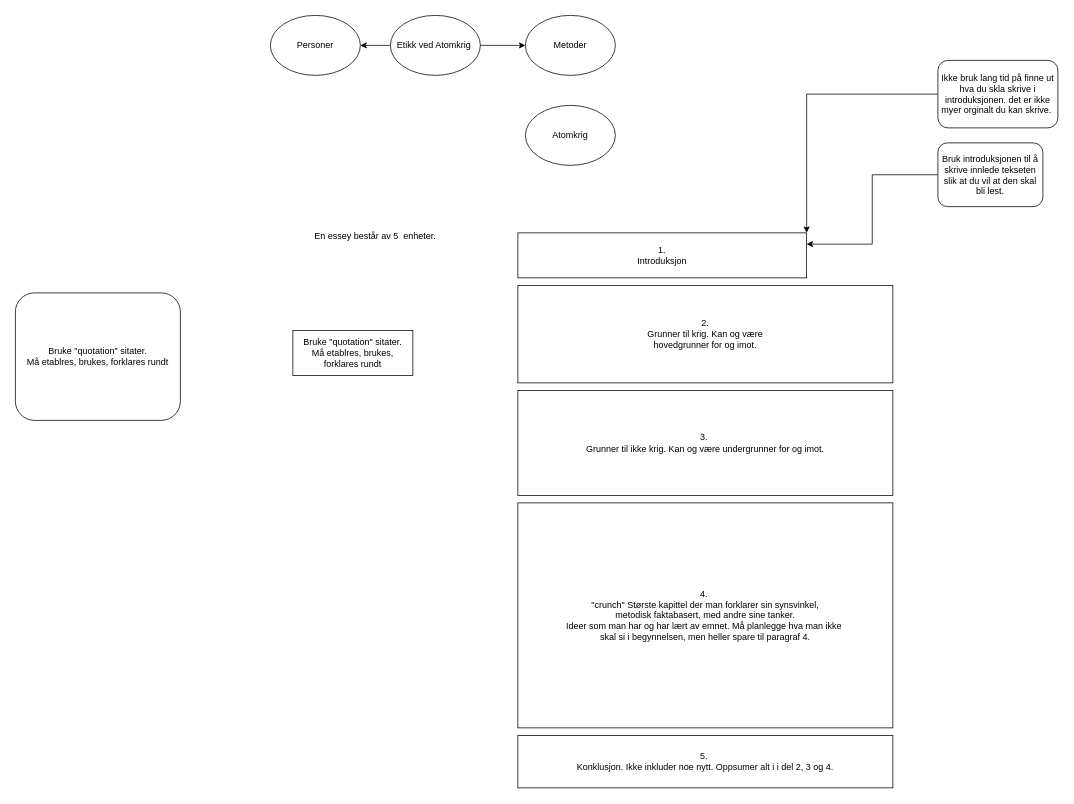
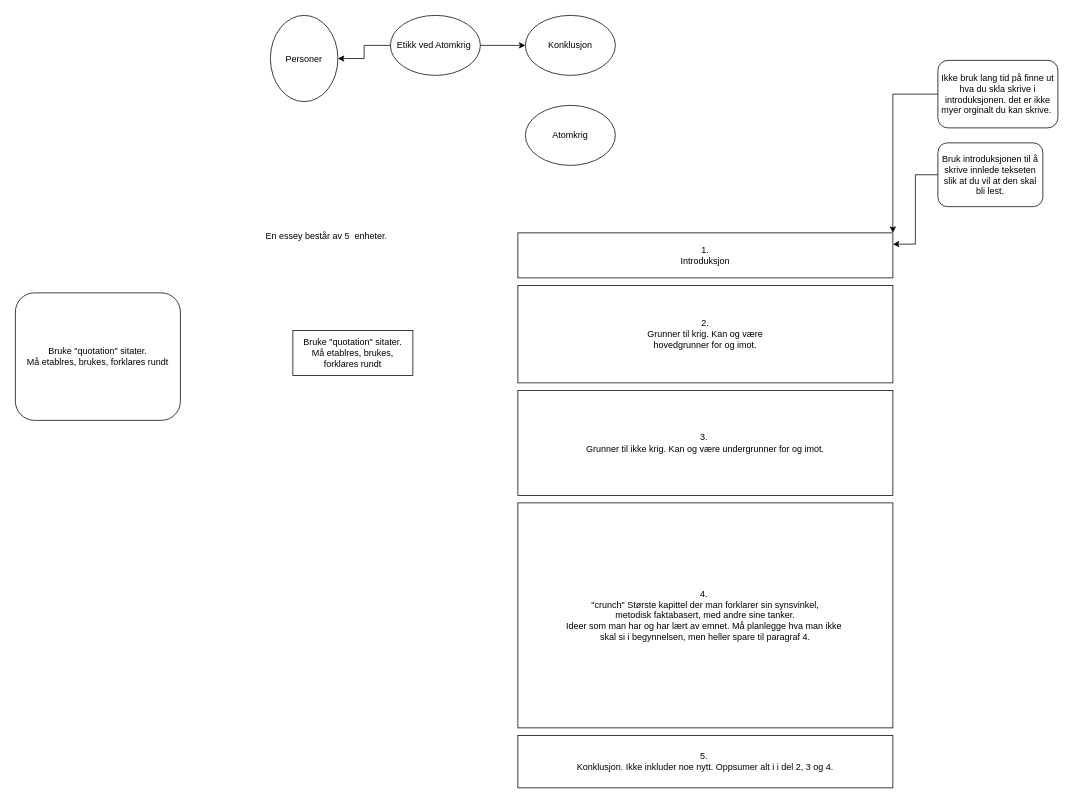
node "Personer": size 90x60 -> 68x86
node "Metoder": label "Metoder" -> "Konklusjon"
node "En essey består av 5 enheter.": moved (375, 237) -> (327, 237)
node "1. Introduksjon": size 289x45 -> 375x45
